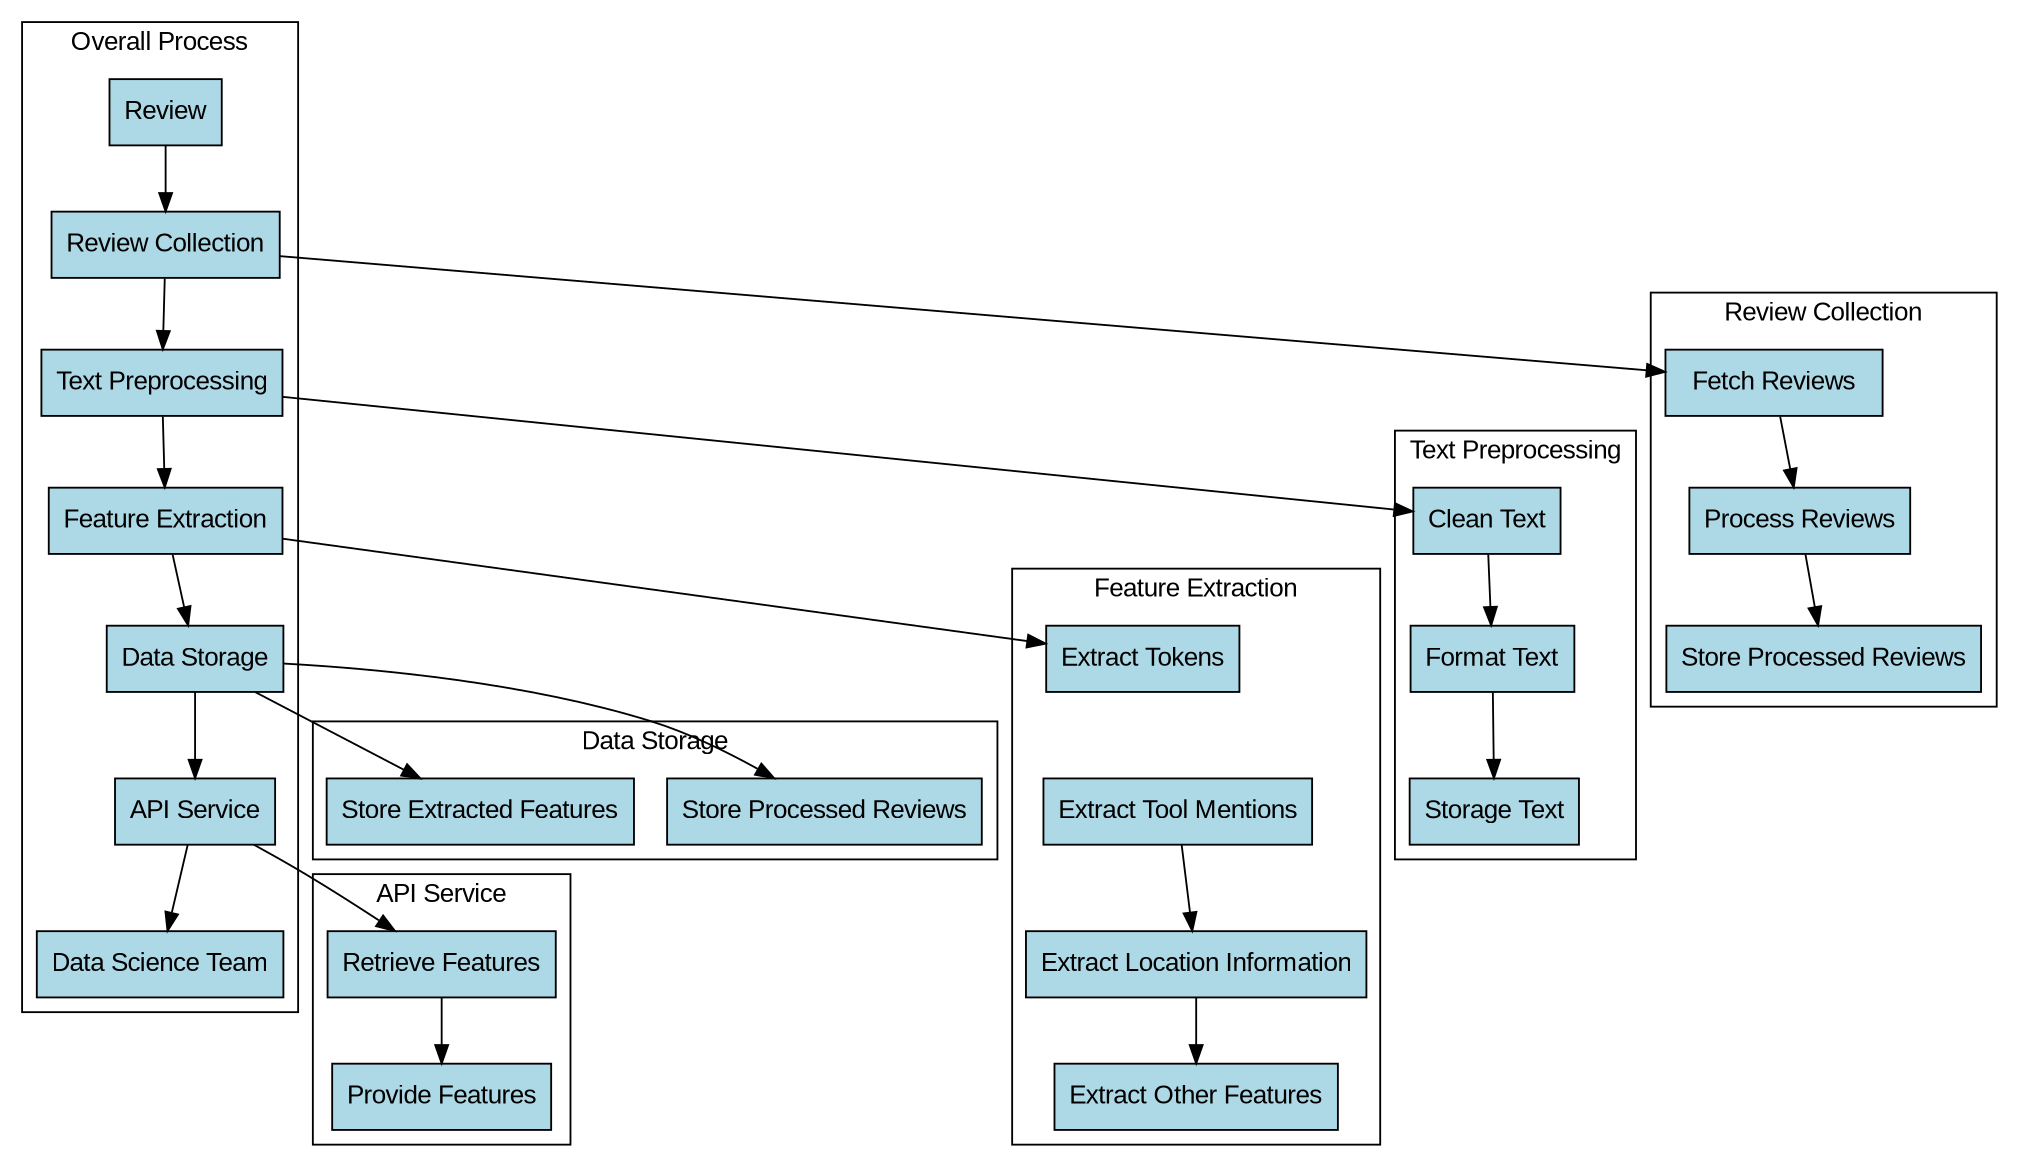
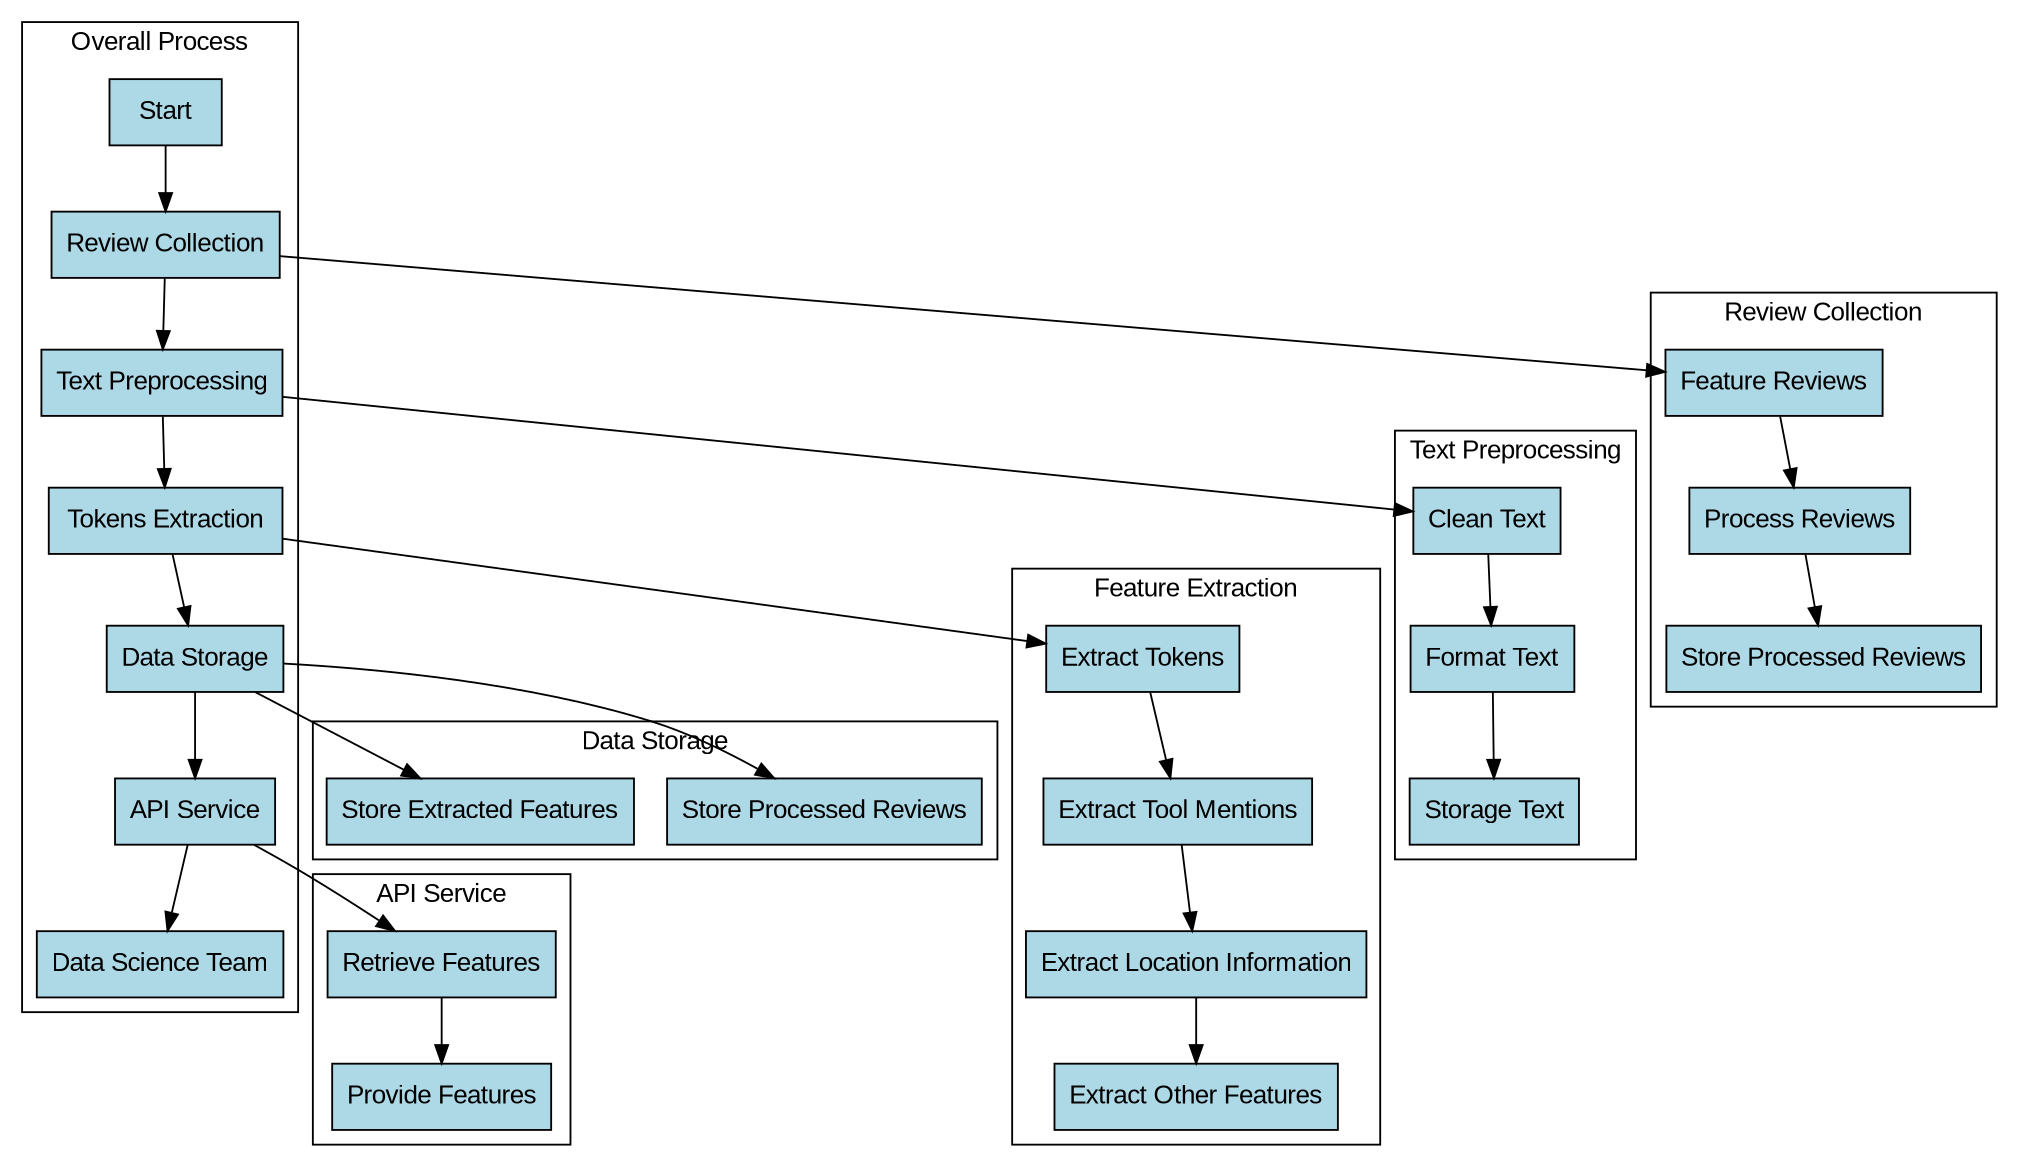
node "Review": label "Review" -> "Start"
node "Fetch Reviews": label "Fetch Reviews" -> "Feature Reviews"
node "Feature Extraction": label "Feature Extraction" -> "Tokens Extraction"
edge "Extract Tokens" -> "Extract Tool Mentions": added
